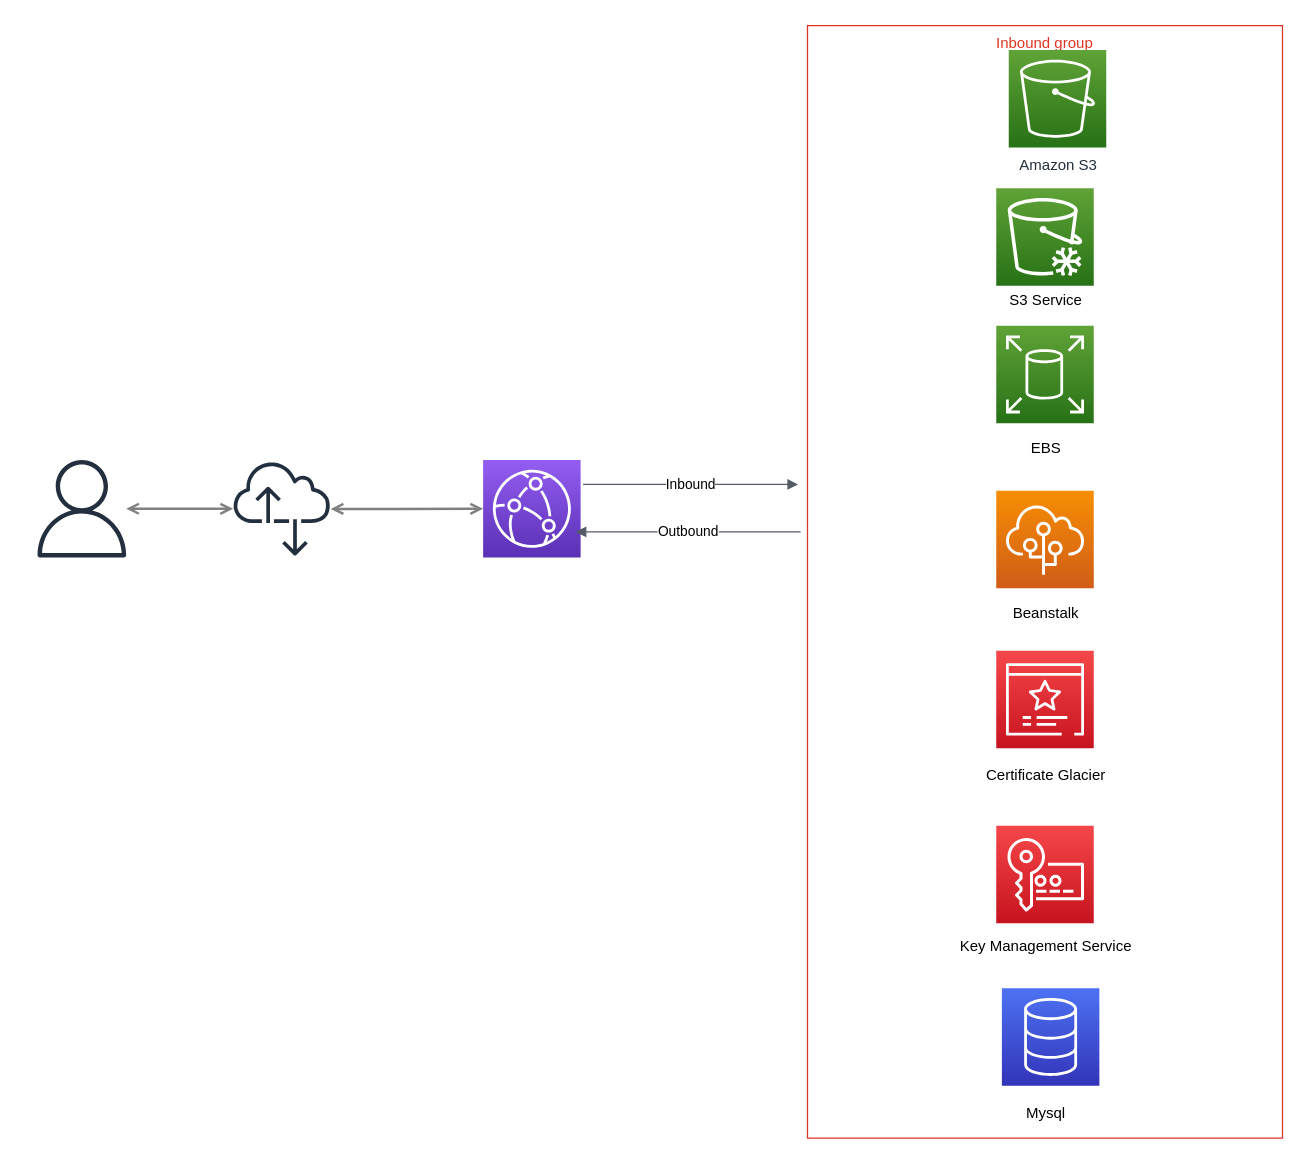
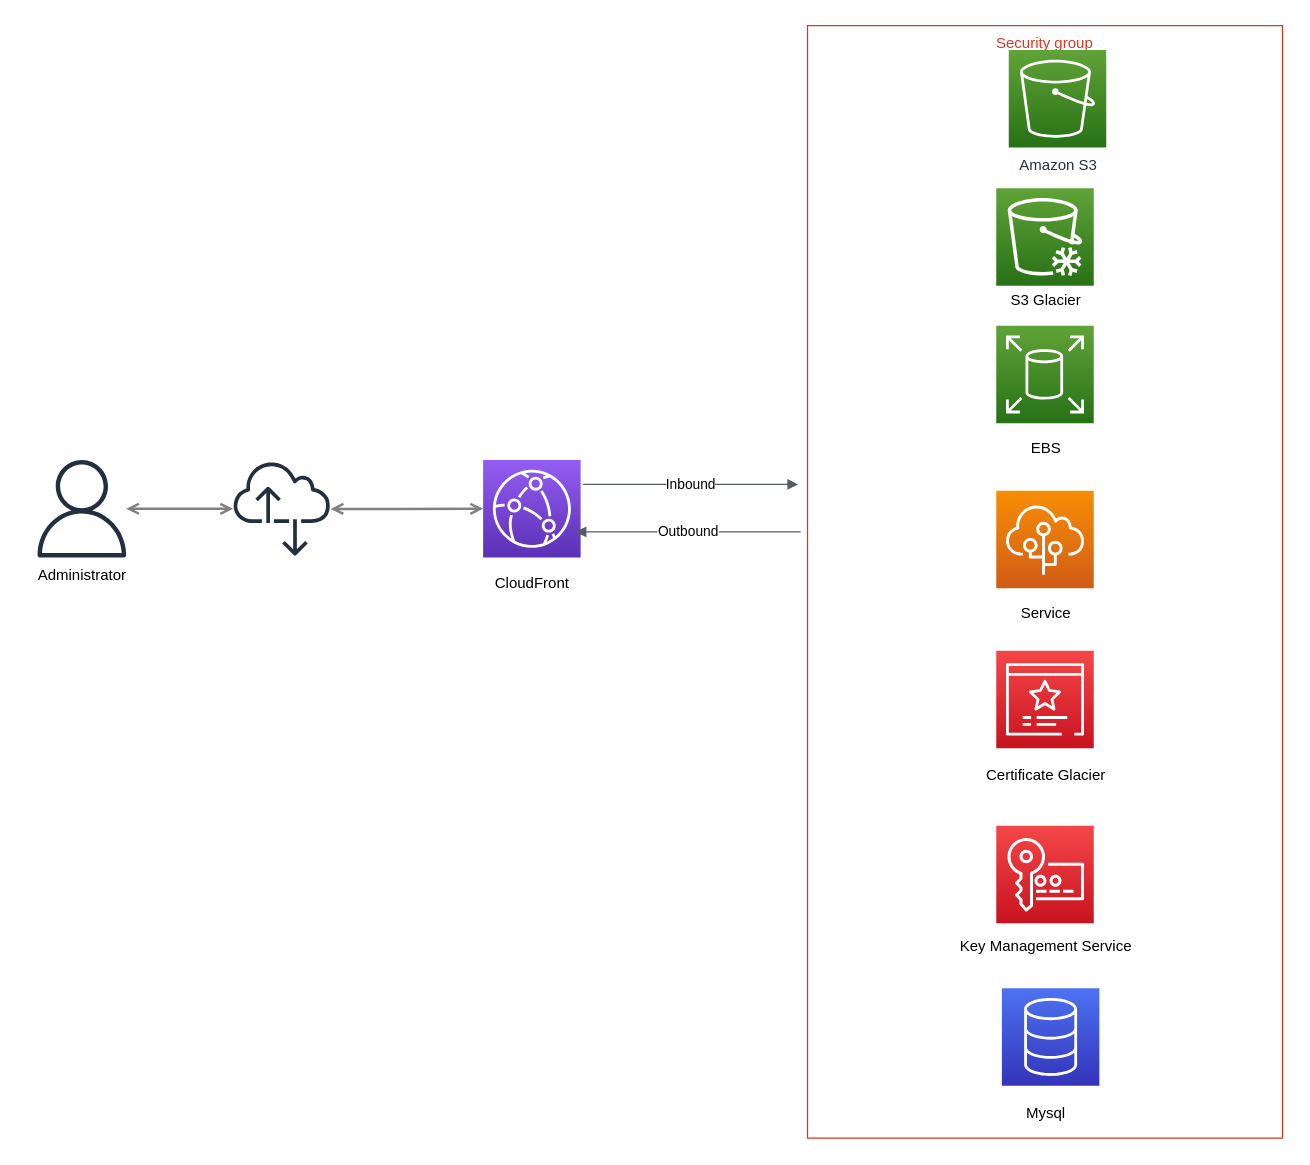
node "Inbound group": label "Inbound group" -> "Security group"
node "S3 Service": label "S3 Service" -> "S3 Glacier"
node "Administrator": added
node "CloudFront": added
node "Beanstalk": label "Beanstalk" -> "Service"
